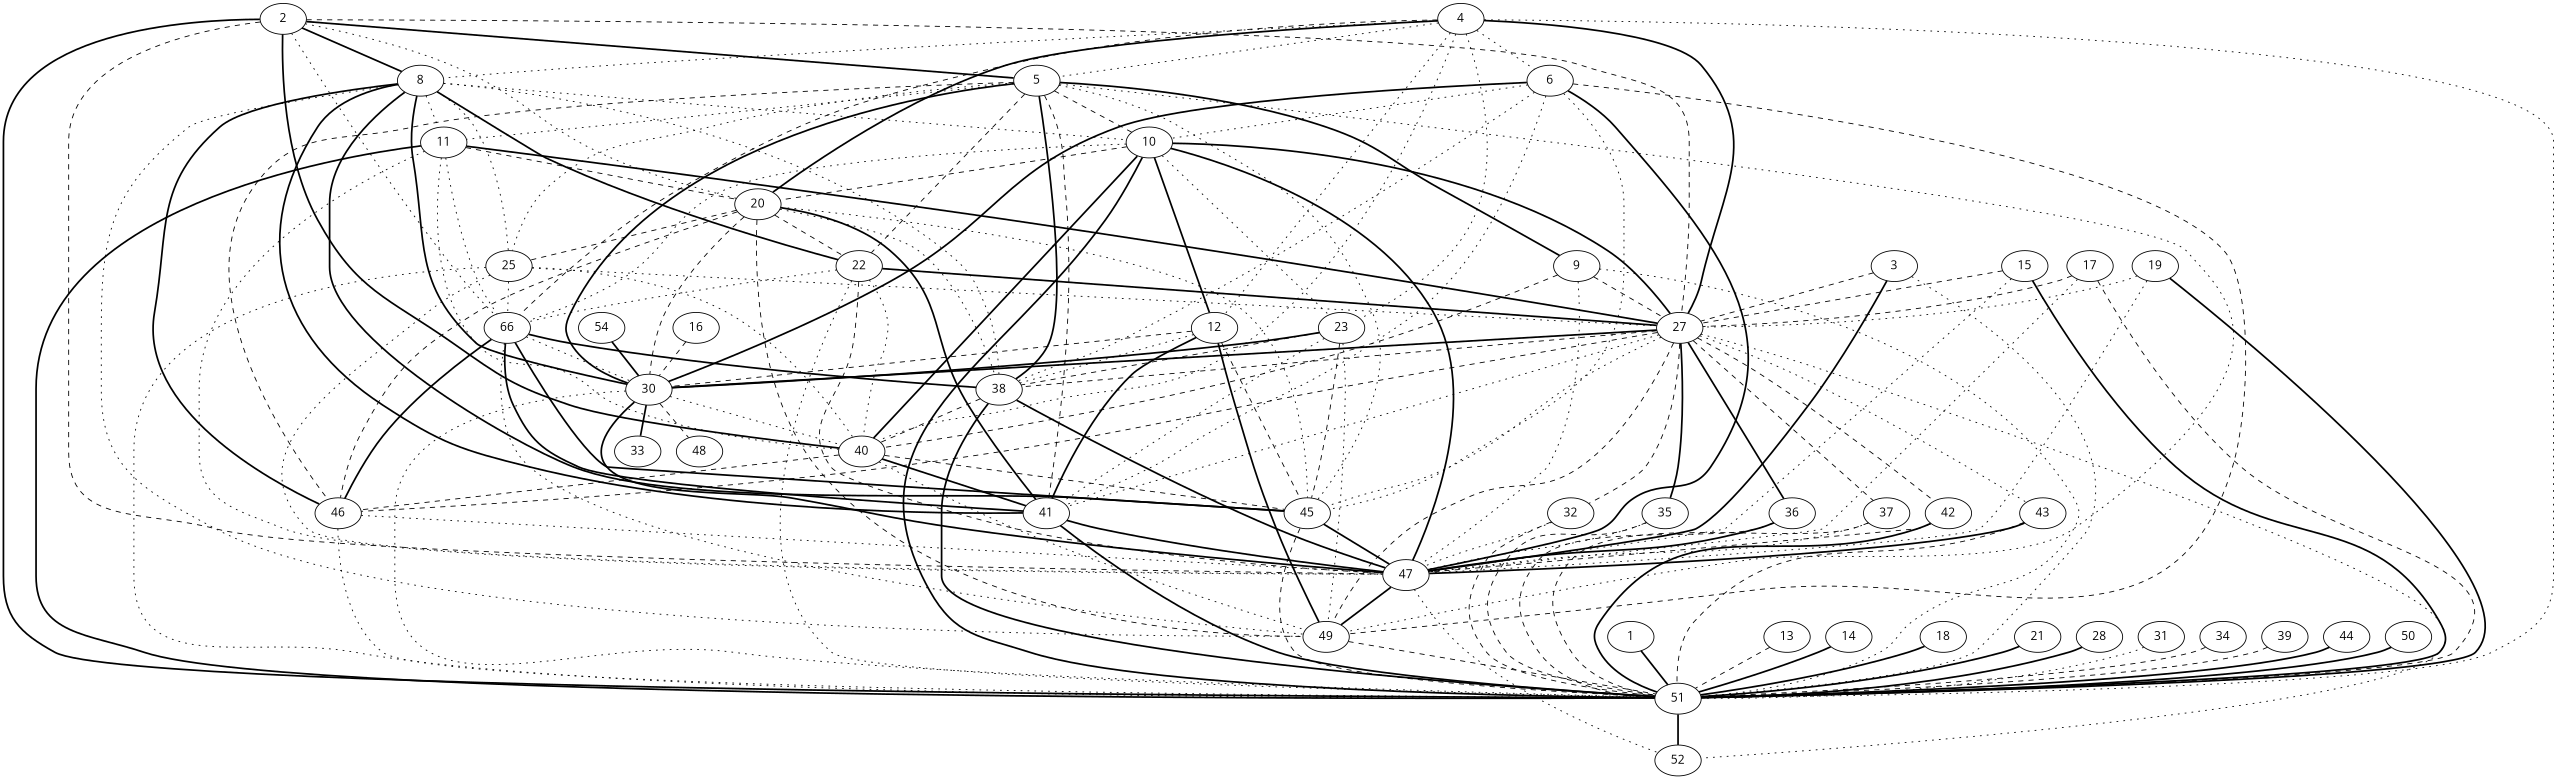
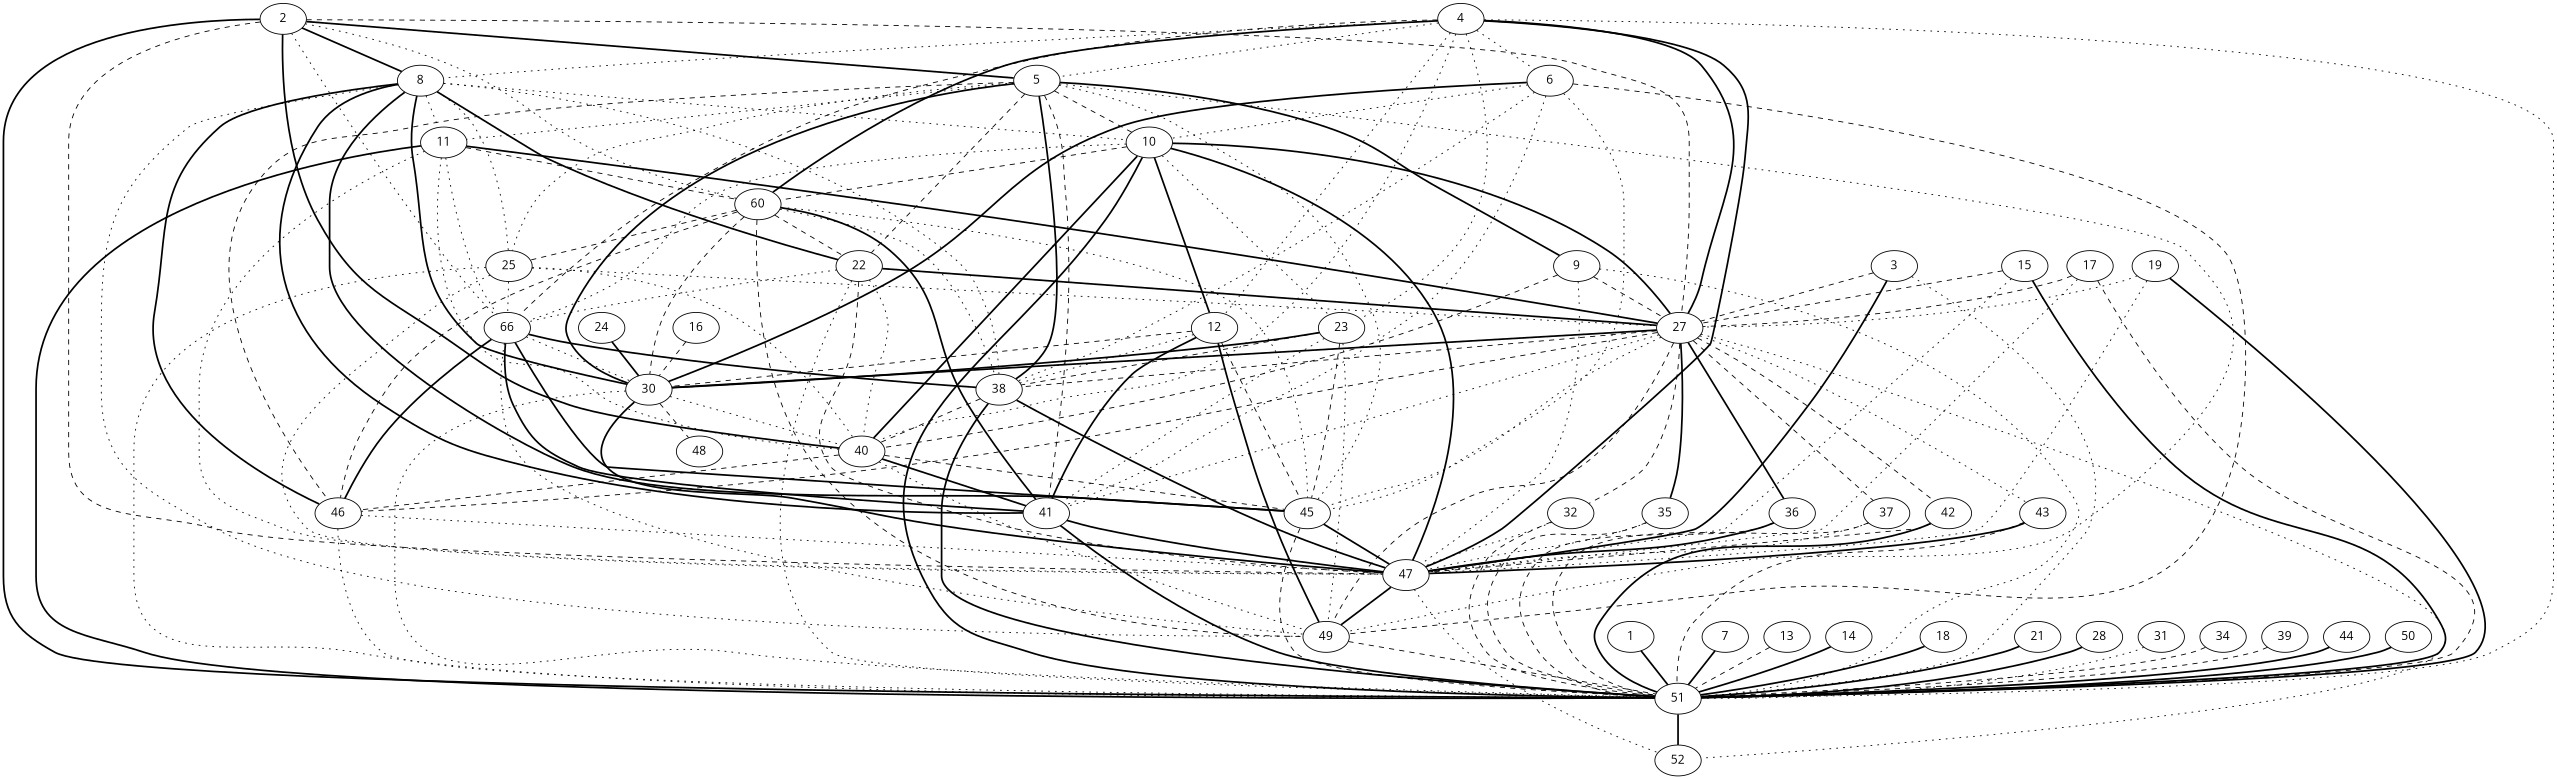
node "20": label "20" -> "60"
node "54": label "54" -> "24"
edge "6" -- "47": now "4" -- "47"
node "33": removed
node "7": added
